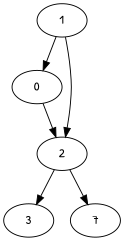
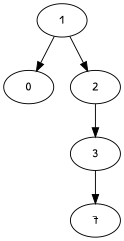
edge "0" -> "2": removed
edge "2" -> "7": now "3" -> "7"
